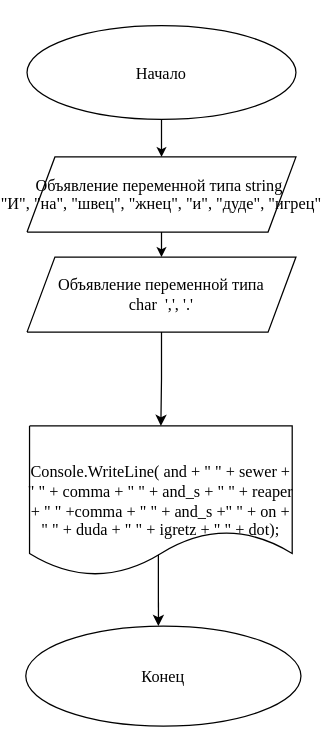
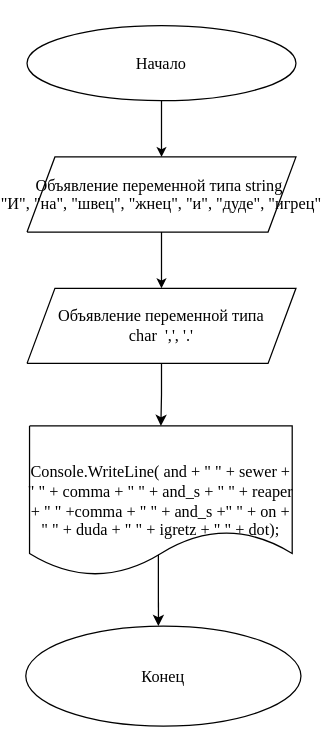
node "Начало": size 269x94 -> 269x75
node "Объявление переменной типа char ',', '.'": moved (161, 294) -> (161, 326)
